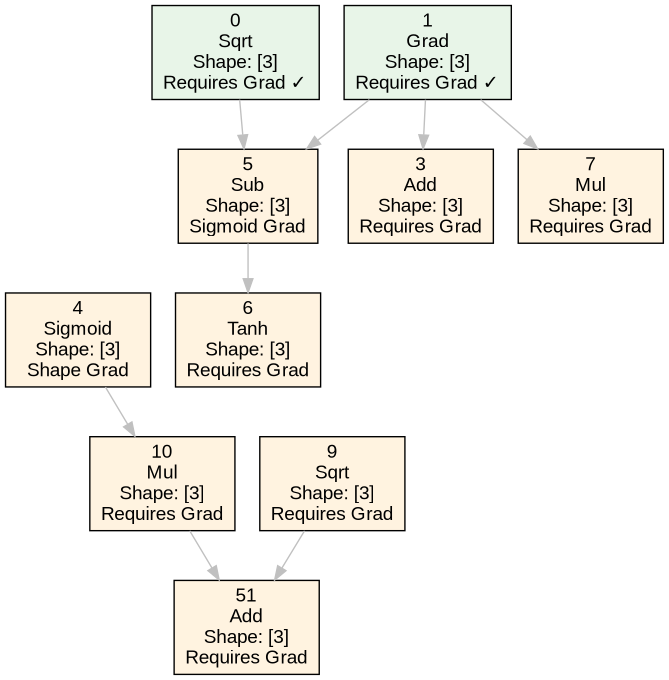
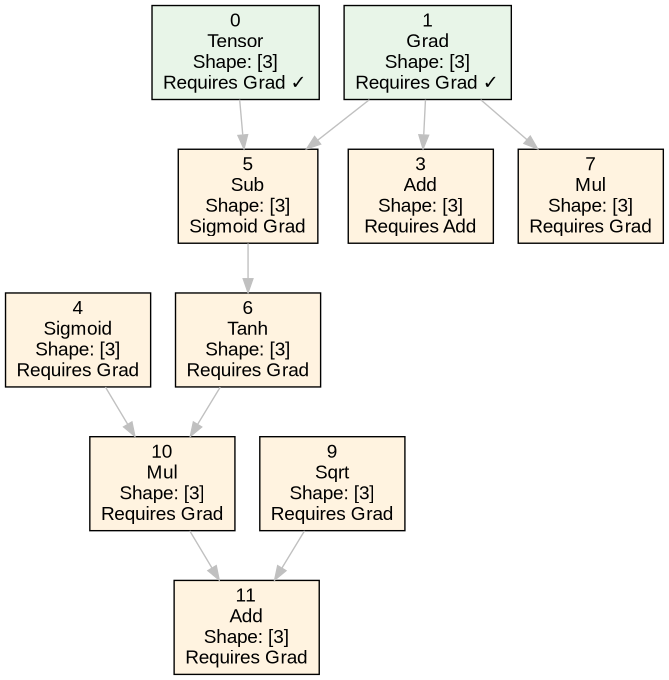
node "0 Sqrt Shape: [3] Requires Grad ✓": label "0 Sqrt Shape: [3] Requires Grad ✓" -> "0 Tensor Shape: [3] Requires Grad ✓"
node "3 Add Shape: [3] Requires Grad": label "3 Add Shape: [3] Requires Grad" -> "3 Add Shape: [3] Requires Add"
node "4 Sigmoid Shape: [3] Shape Grad": label "4 Sigmoid Shape: [3] Shape Grad" -> "4 Sigmoid Shape: [3] Requires Grad"
edge "6 Tanh Shape: [3] Requires Grad" -> "10 Mul Shape: [3] Requires Grad": added
node "51 Add Shape: [3] Requires Grad": label "51 Add Shape: [3] Requires Grad" -> "11 Add Shape: [3] Requires Grad"
